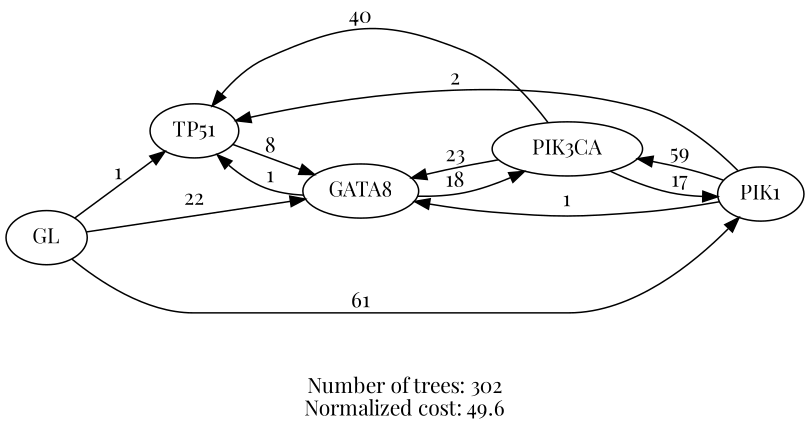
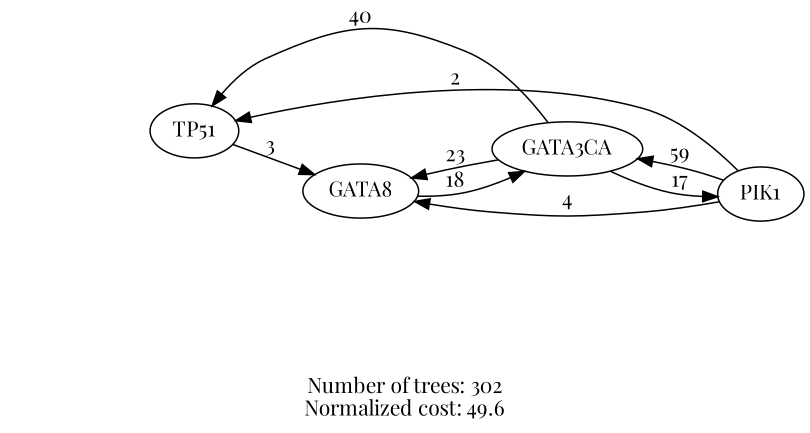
edge "TP51" -> "GATA8": label "8" -> "3"
node "PIK3CA": label "PIK3CA" -> "GATA3CA"
edge "GATA8" -> "TP51": removed, label "1"
edge "PIK1" -> "GATA8": label "1" -> "4"
node "GL": removed
